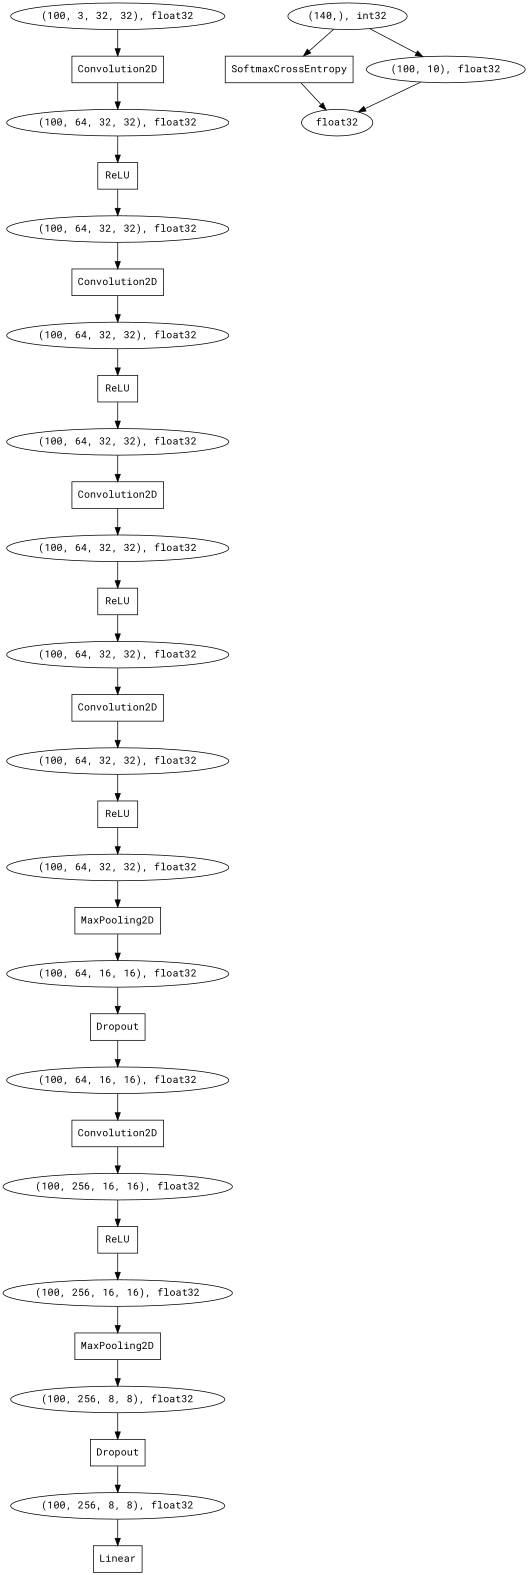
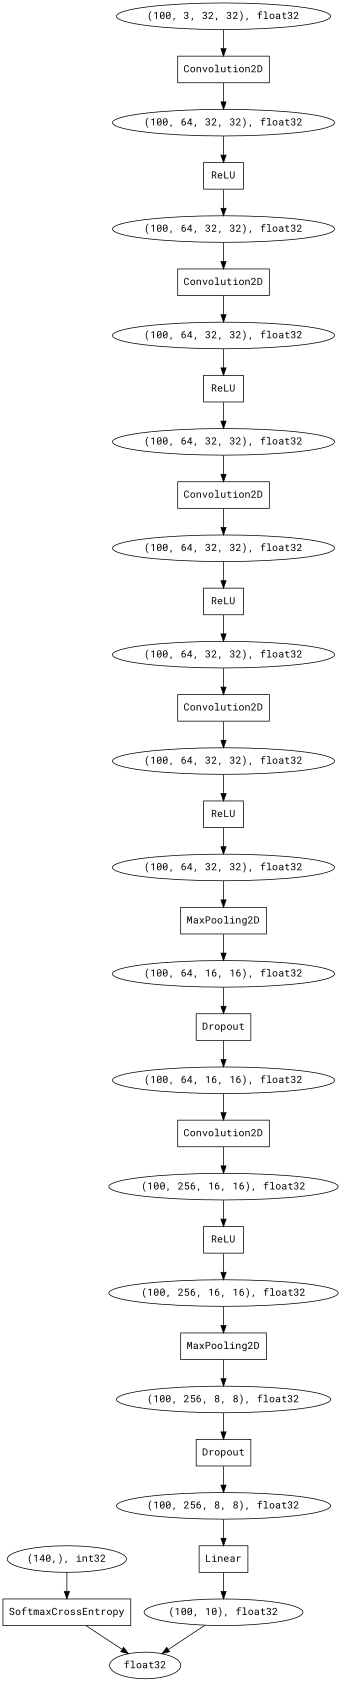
edge "(140,), int32" -> "(100, 10), float32": now "Linear" -> "(100, 10), float32"
